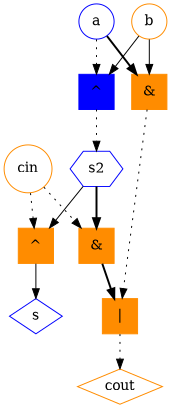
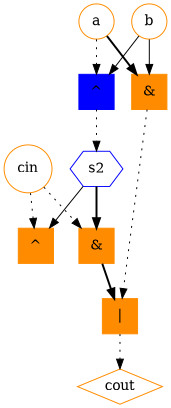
node "a": color blue -> darkorange
node "s": removed
